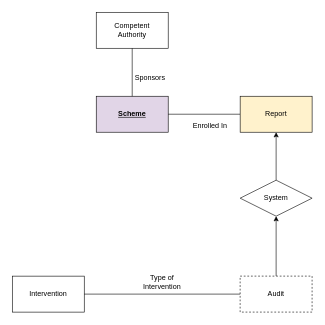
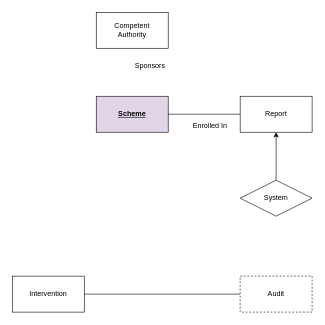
edge "Competent Authority" -- "Scheme": removed
node "Sponsors": moved (150, 78) -> (150, 66)
node "Report": fillcolor #fff2cc -> #ffffff
edge "Audit" -> "System": removed
node "Type of Intervention": removed
